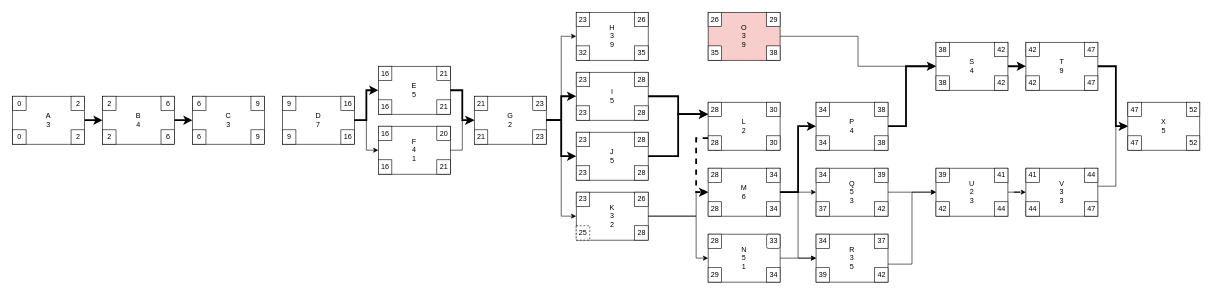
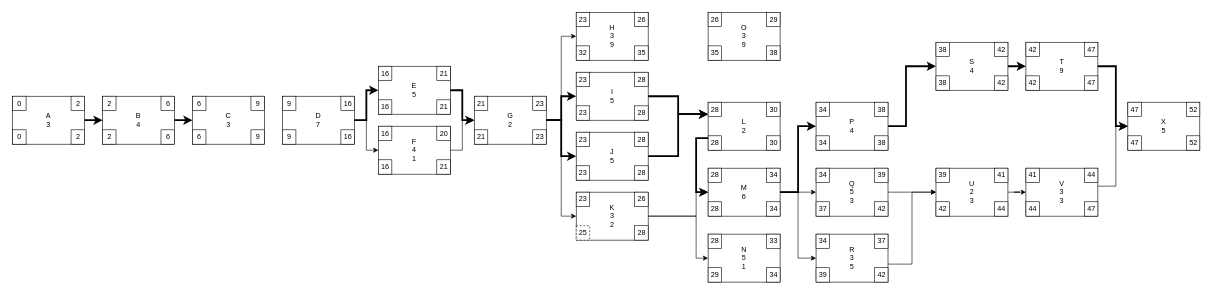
node "O 3 9": fillcolor #f8cecc -> #ffffff
edge "O 3 9" -> "S 4": removed
edge "L 2" -> "M 6": style dashed -> solid
node "33": shape rounded rectangle -> rectangle
edge "N 5 1" -> "R 3 5": removed
